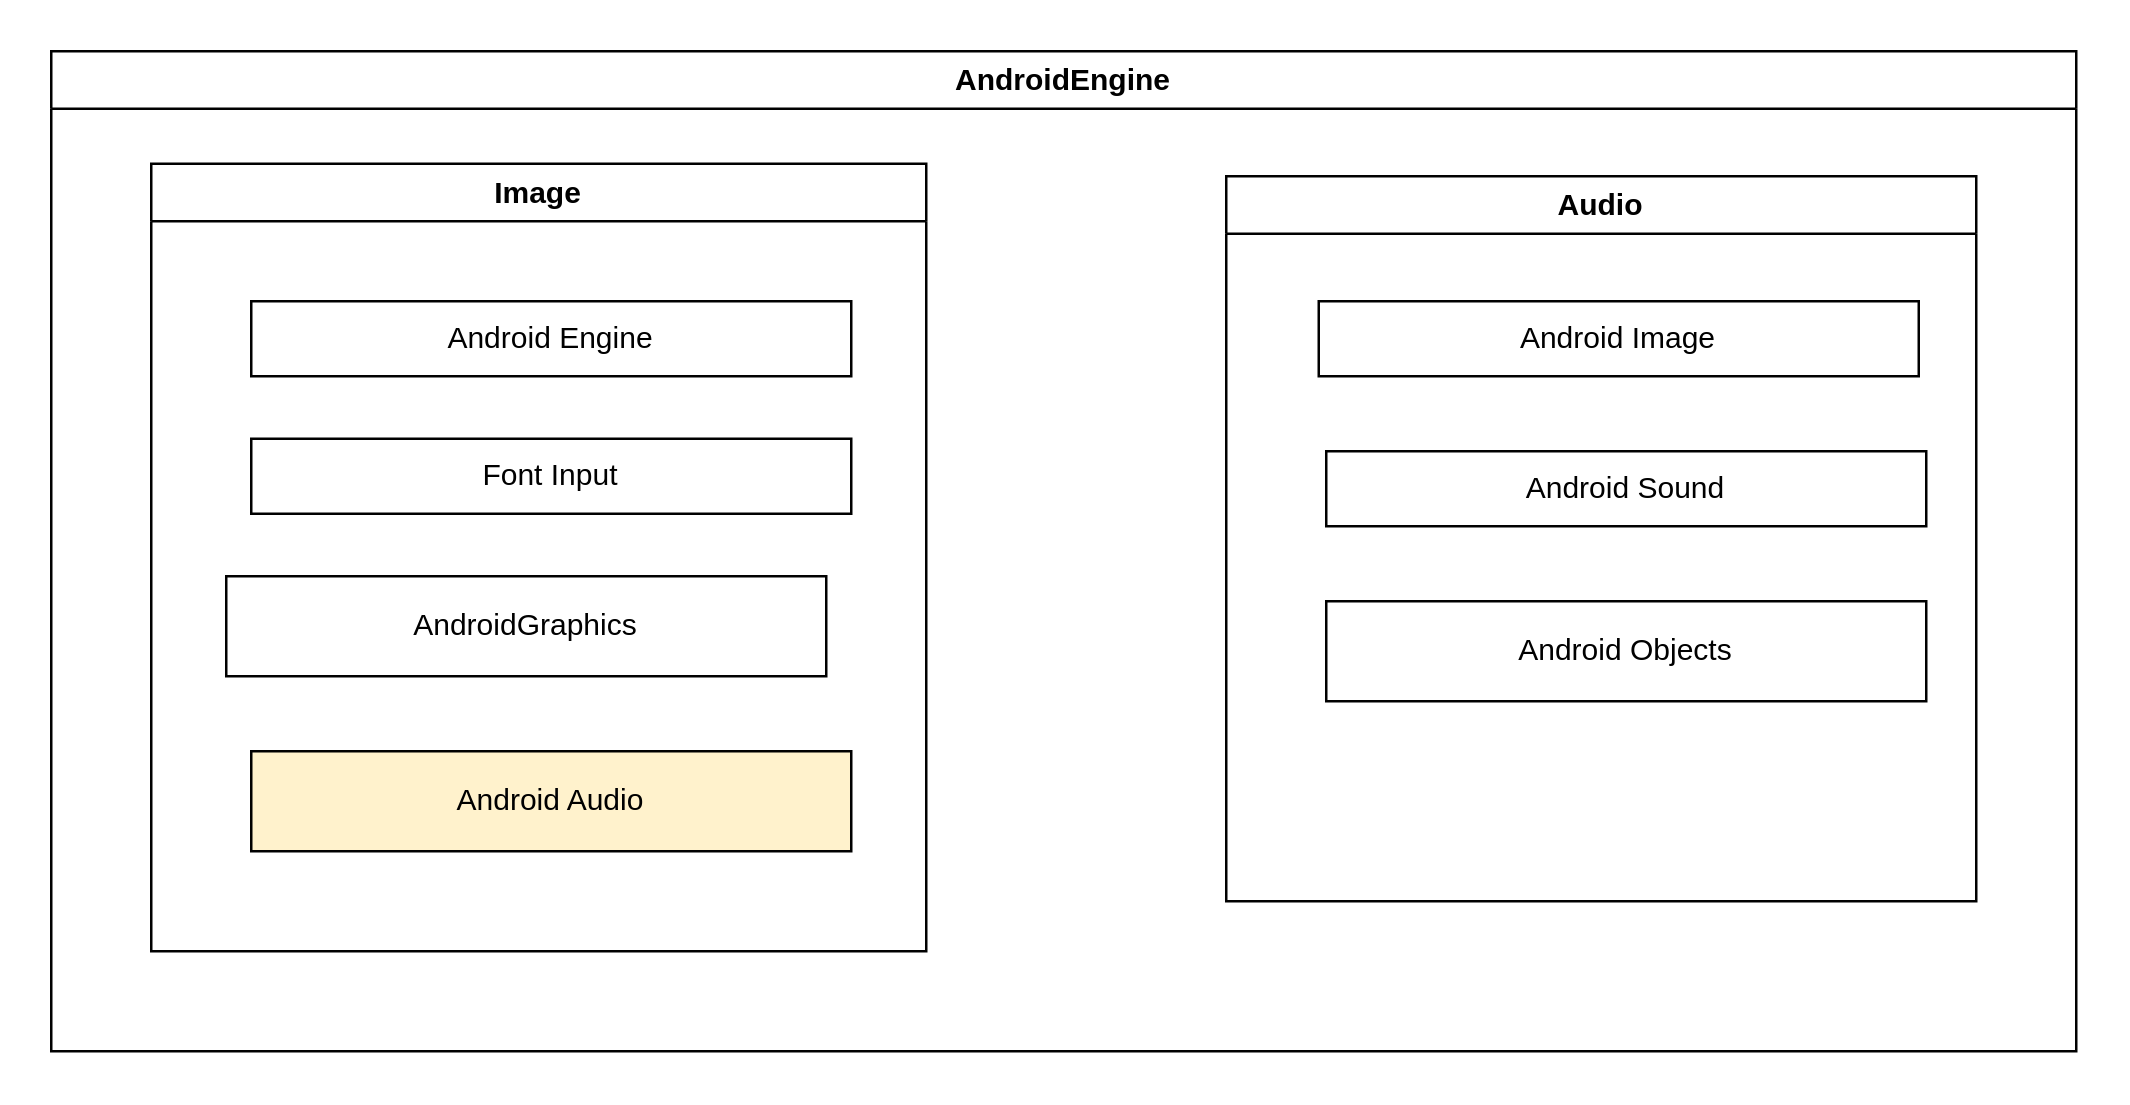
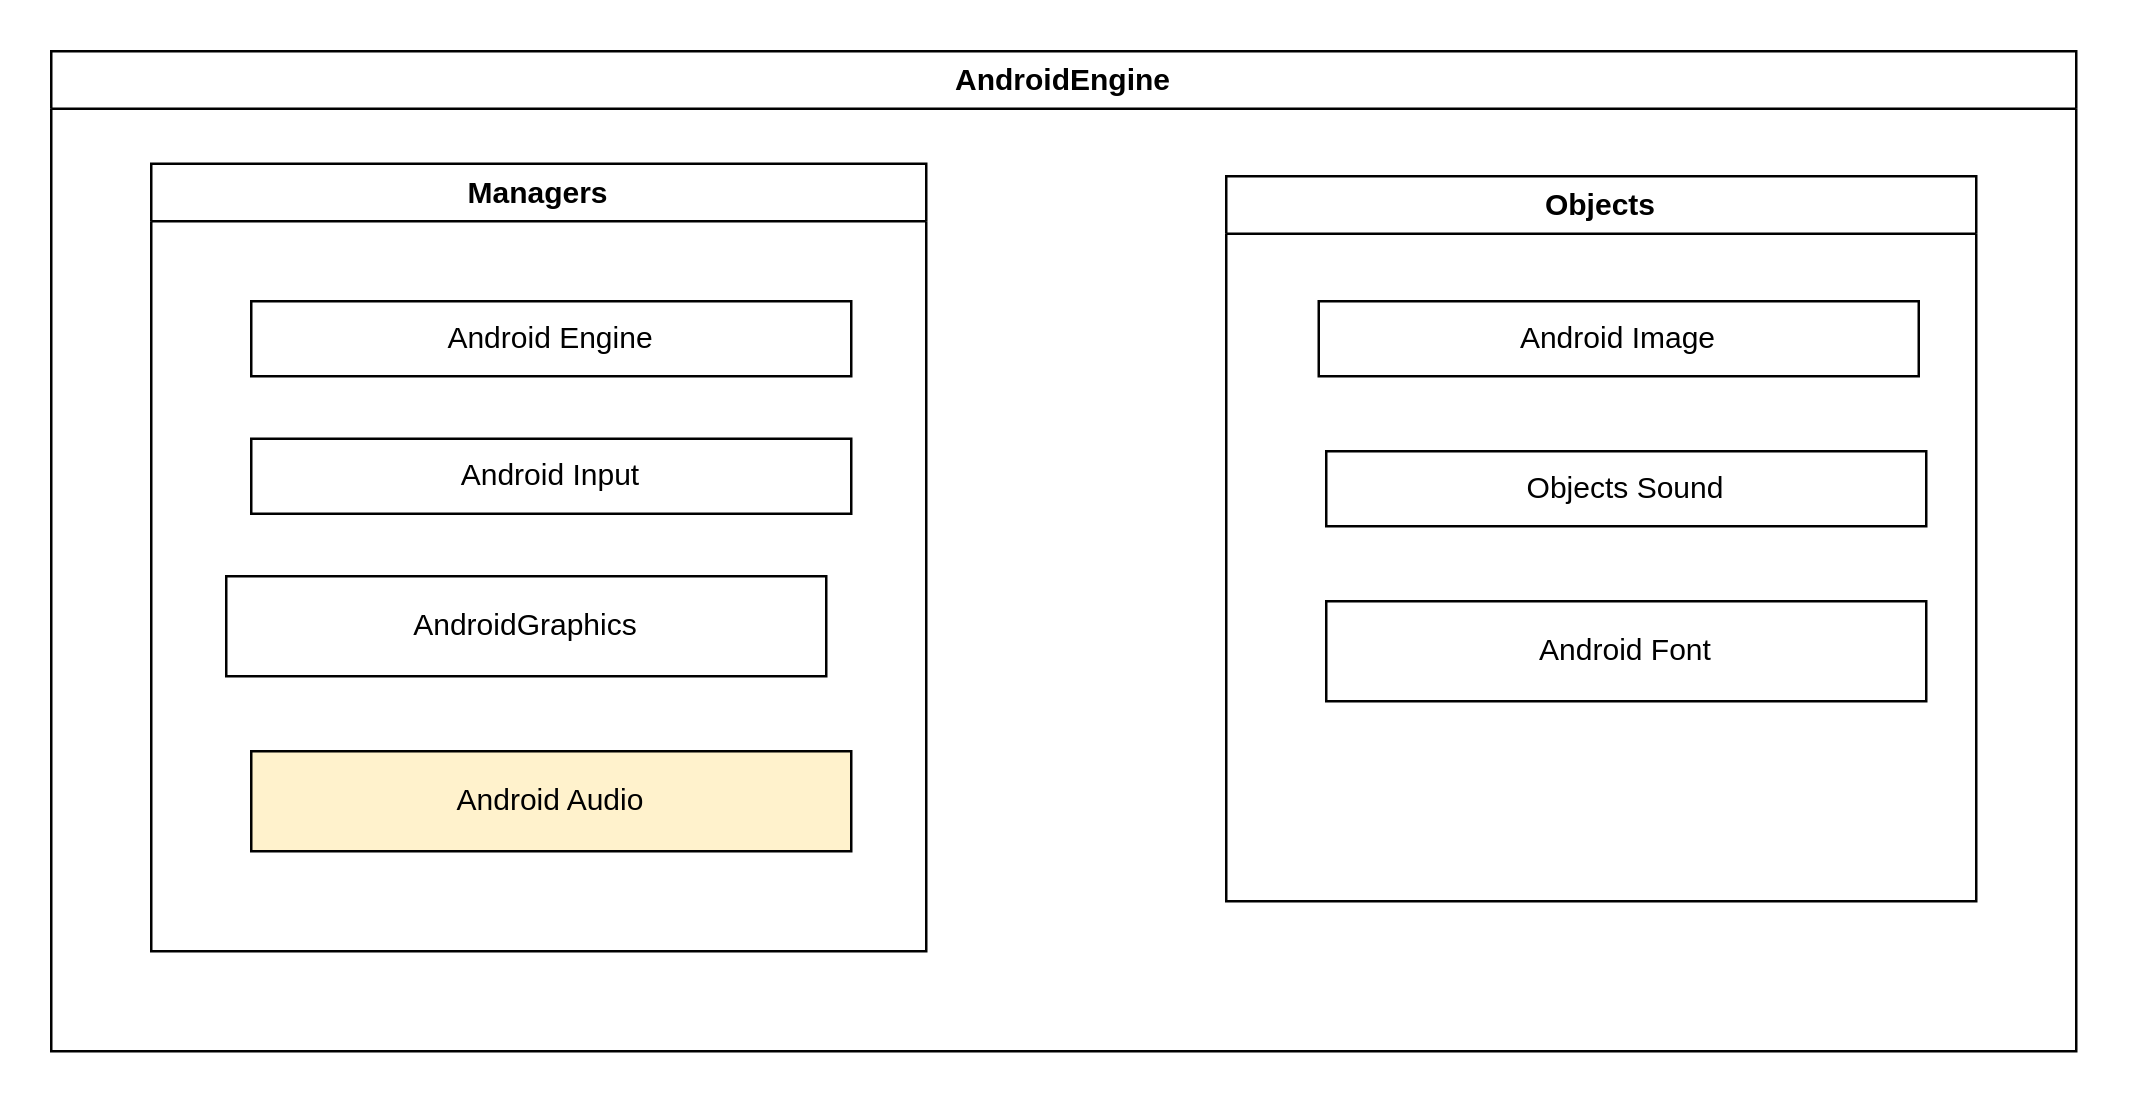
node "Image": label "Image" -> "Managers"
node "Audio": label "Audio" -> "Objects"
node "Font Input": label "Font Input" -> "Android Input"
node "Android Sound": label "Android Sound" -> "Objects Sound"
node "Android Objects": label "Android Objects" -> "Android Font"
